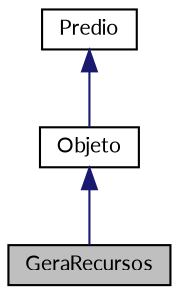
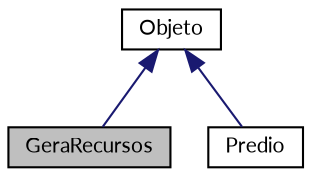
edge "Objeto" -> "Predio": reversed
